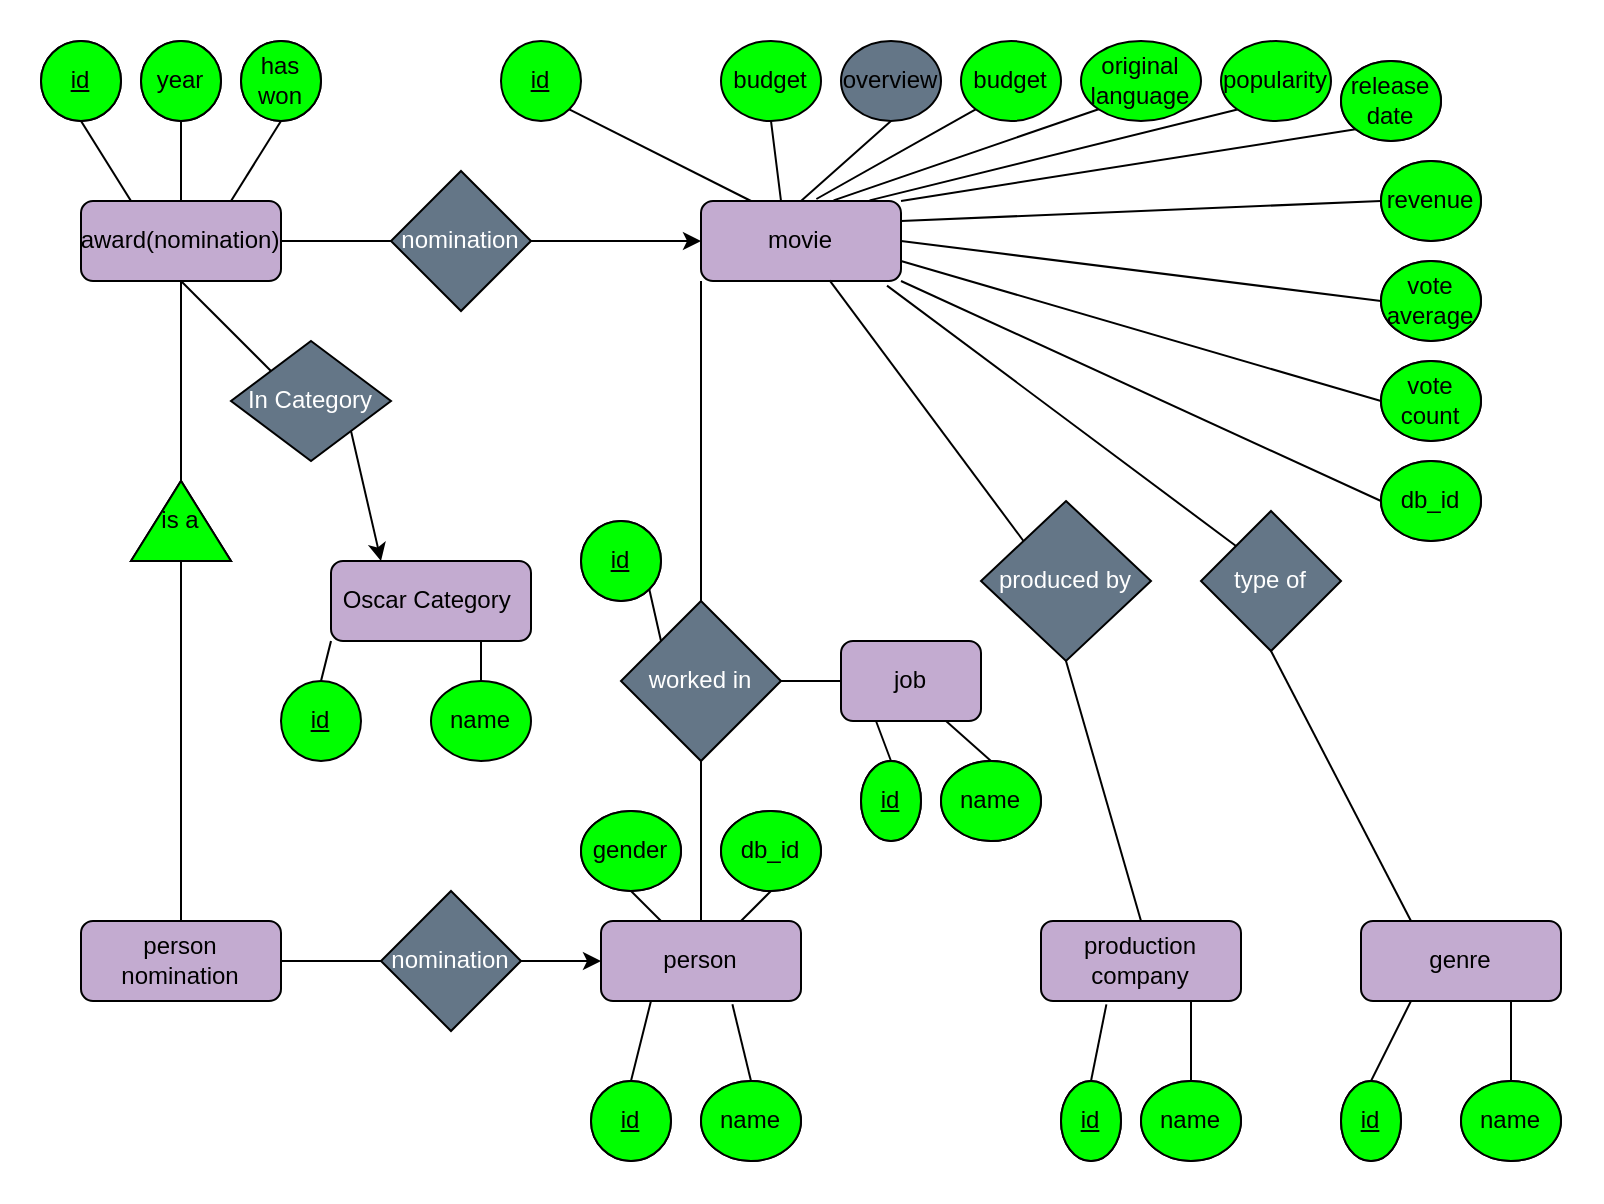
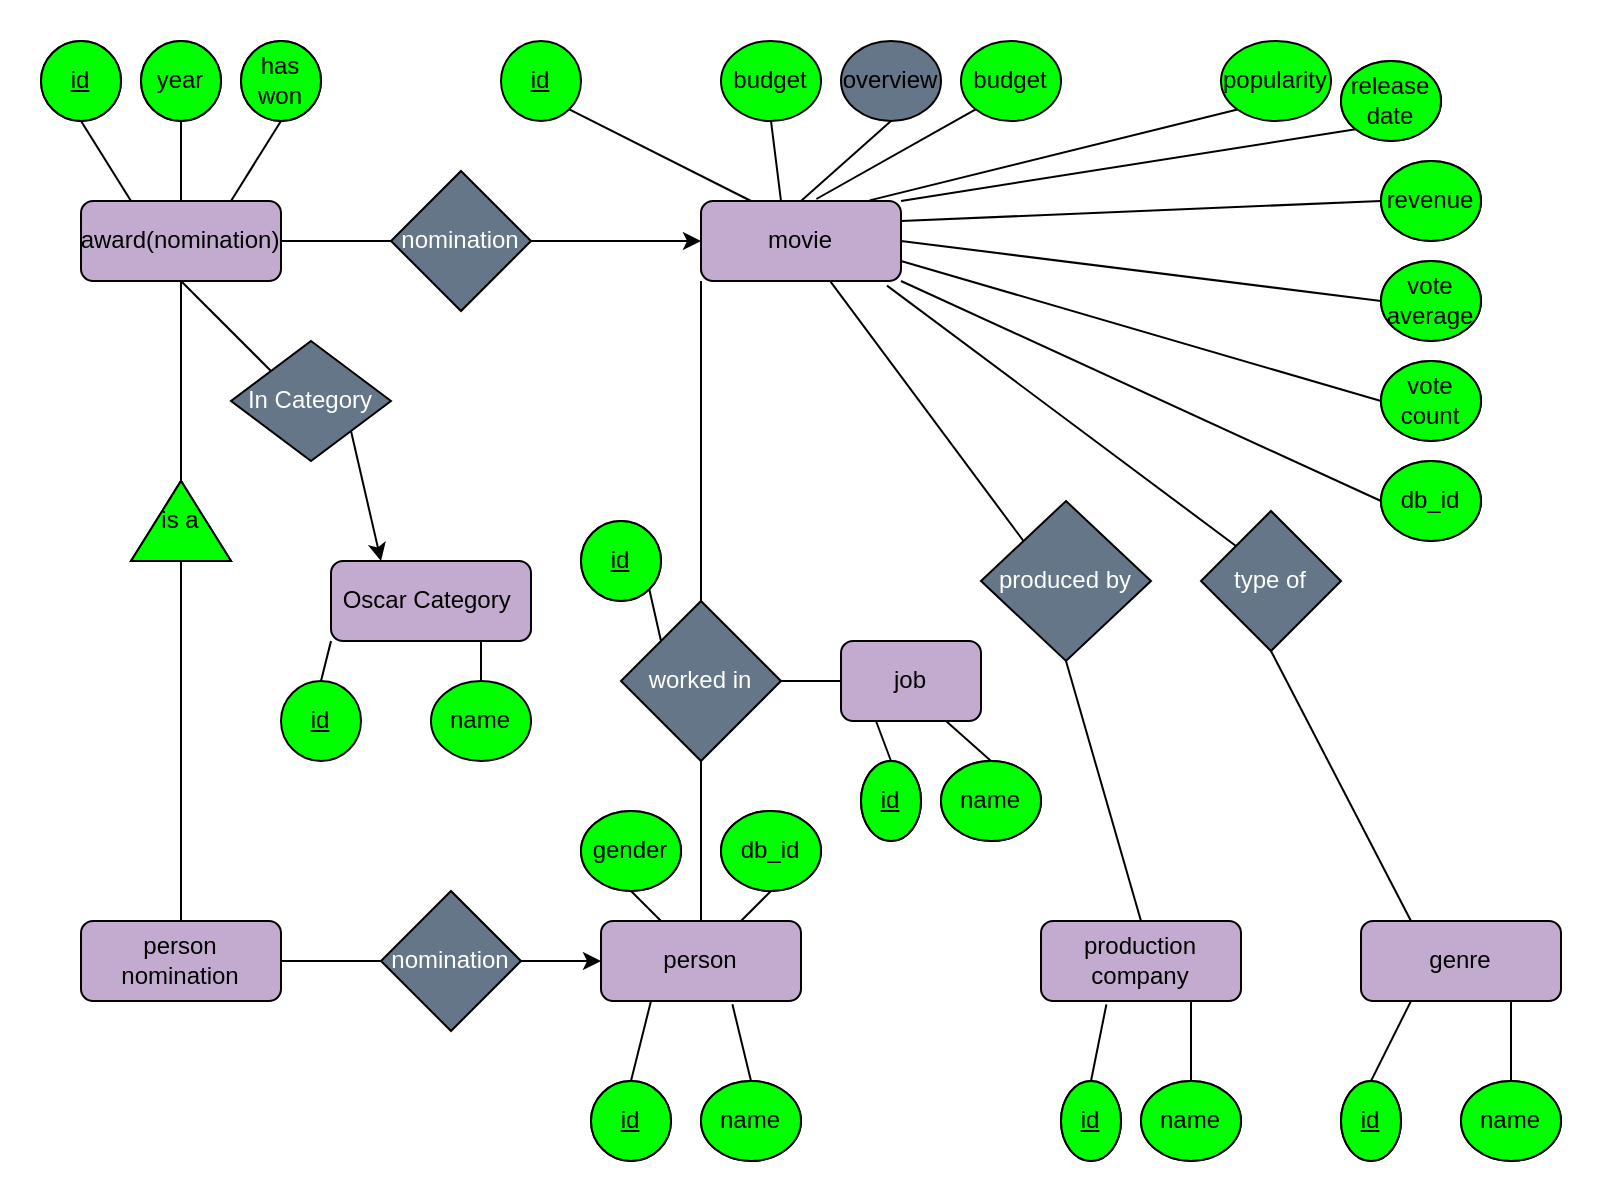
node "original language": removed
edge "original language" -- "movie": removed
